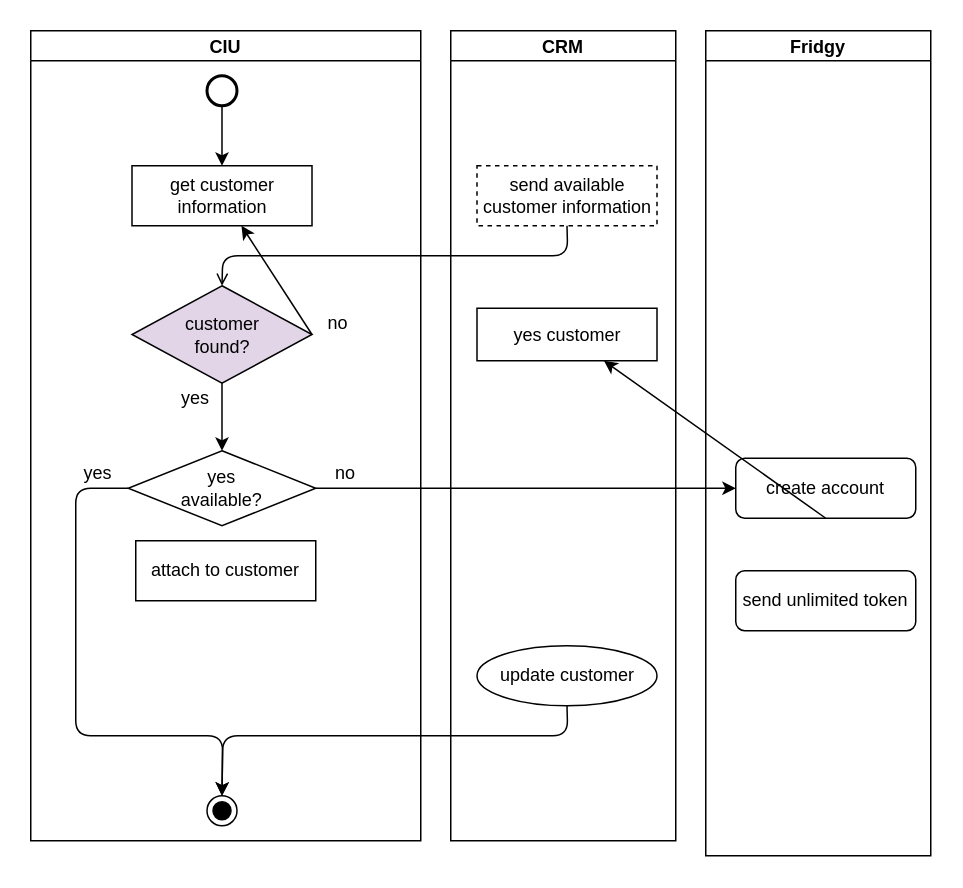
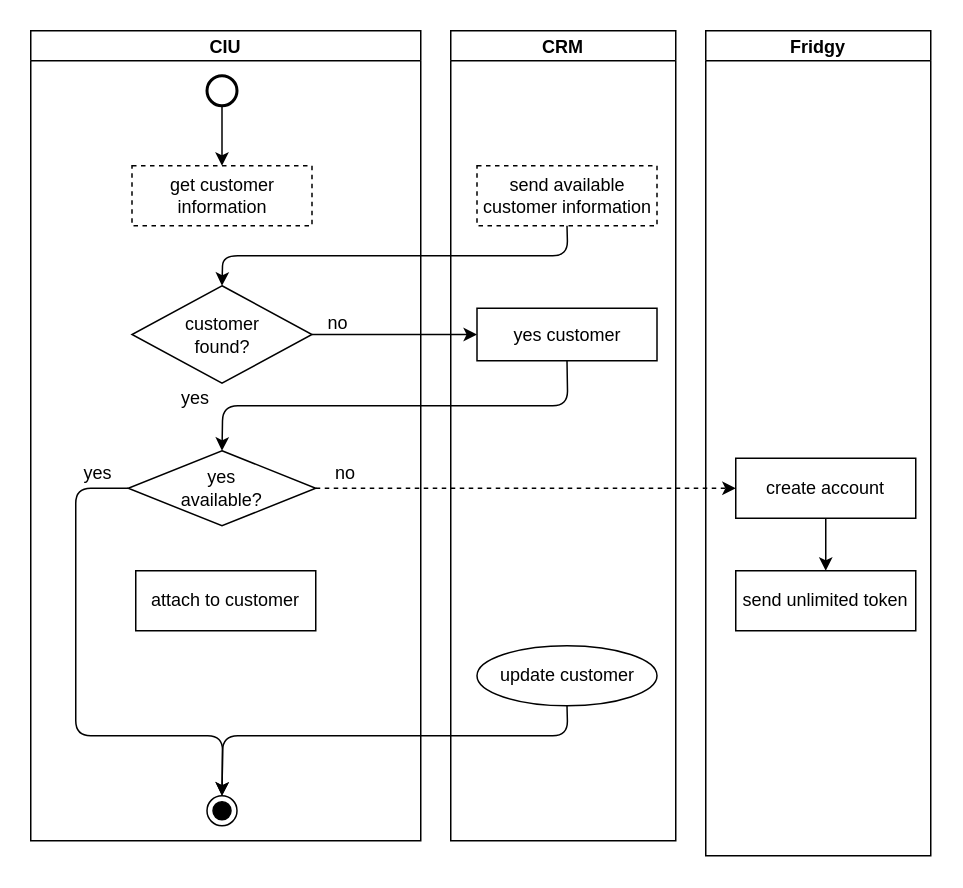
node "get customer information": style solid -> dashed
edge "send available customer information" -> "customer found?": arrowhead open -> classic
edge "customer found?" -> "get customer information": now "customer found?" -> "yes customer"
node "customer found?": fillcolor #e1d5e7 -> #ffffff
edge "customer found?" -> "yes available?": removed
edge "yes customer" -> "yes available?": added
edge "create account" -> "yes customer": now "create account" -> "send unlimited token"
edge "yes available?" -> "create account": style solid -> dashed
node "create account": shape rounded rectangle -> rectangle
node "attach to customer": moved (226, 571) -> (226, 601)
node "send unlimited token": shape rounded rectangle -> rectangle
